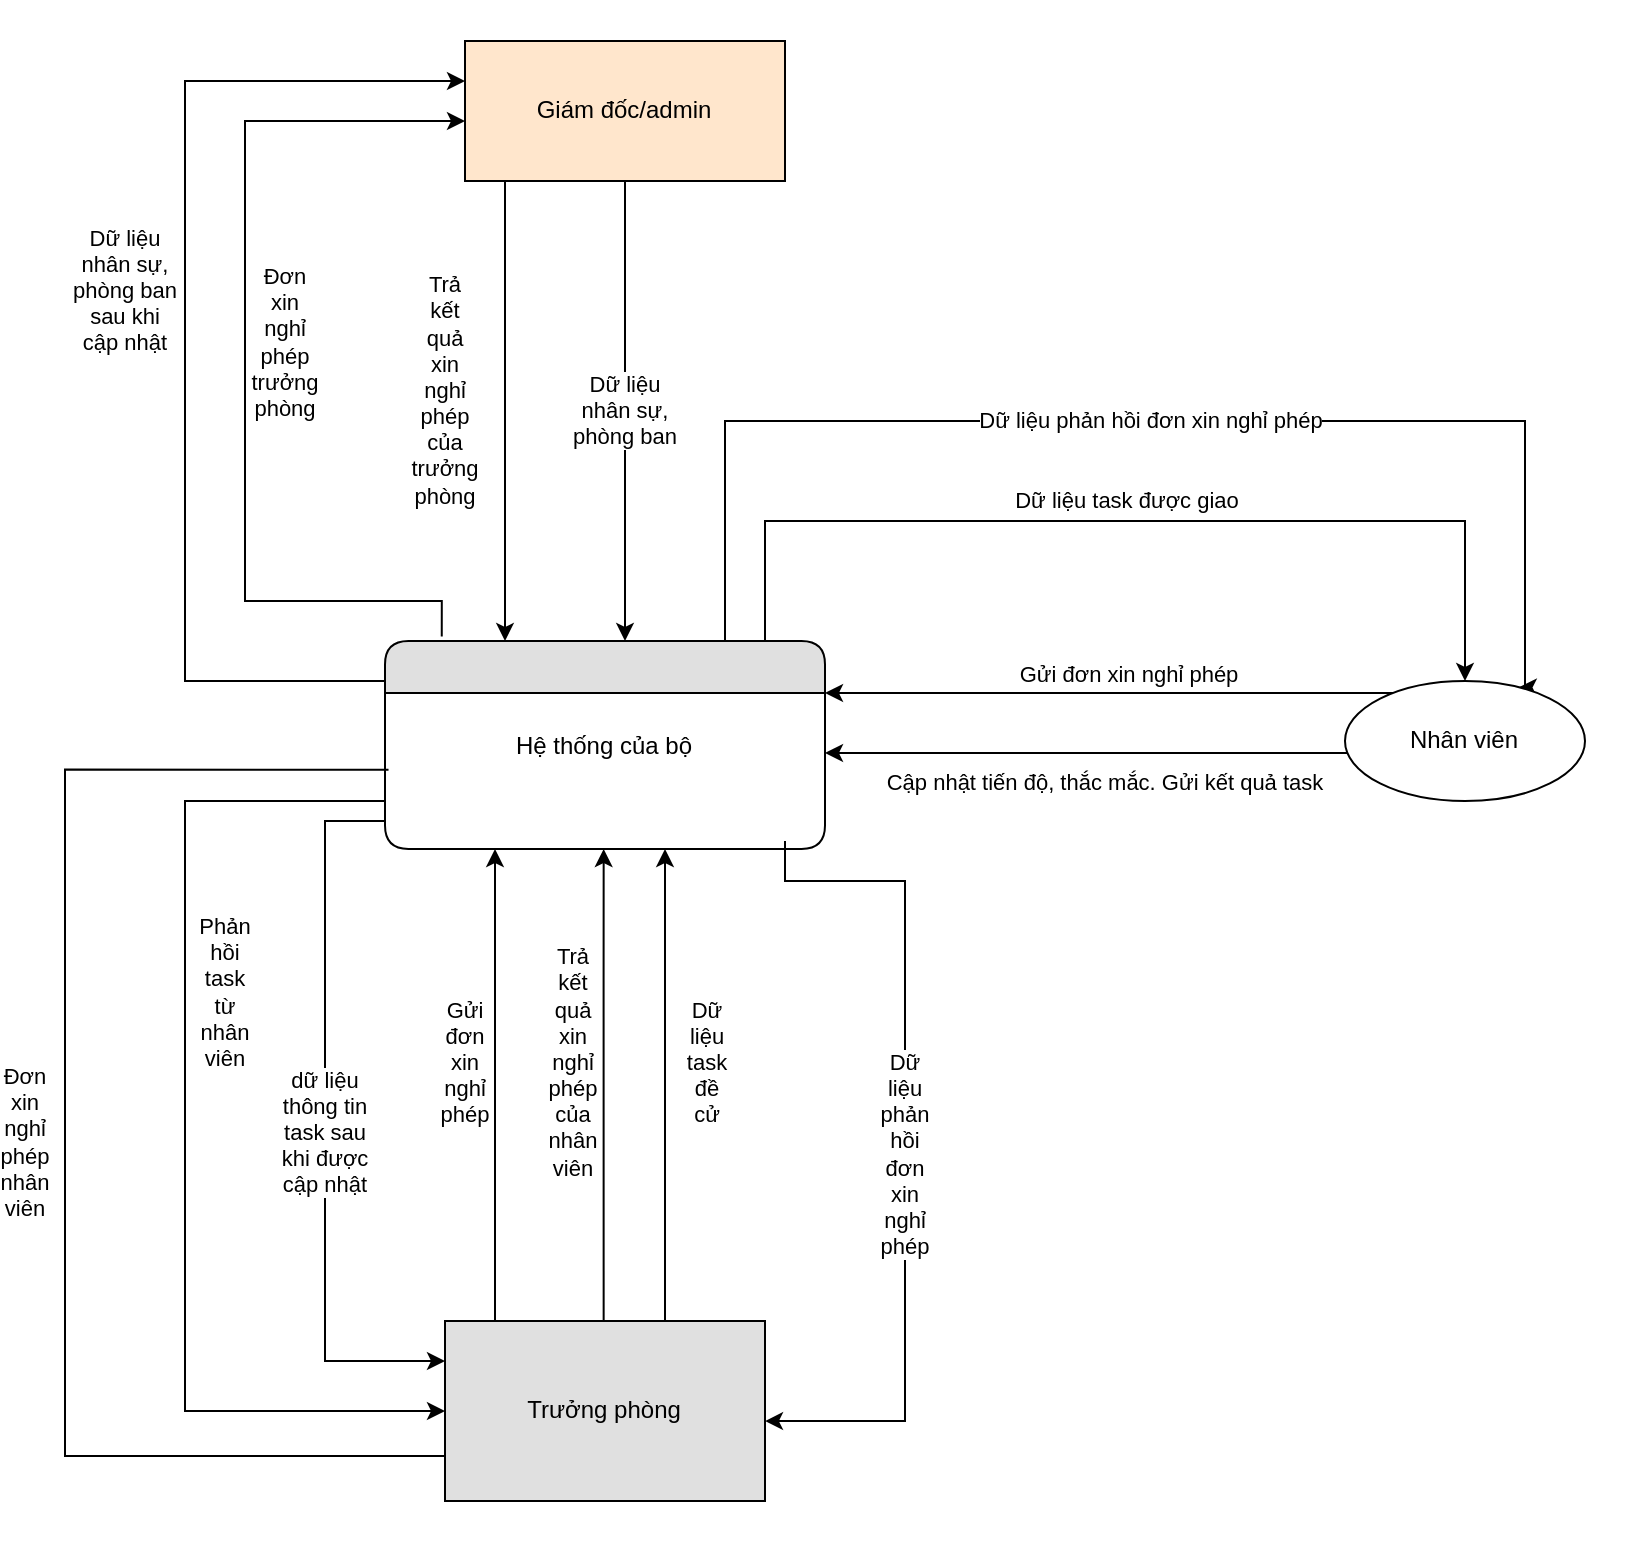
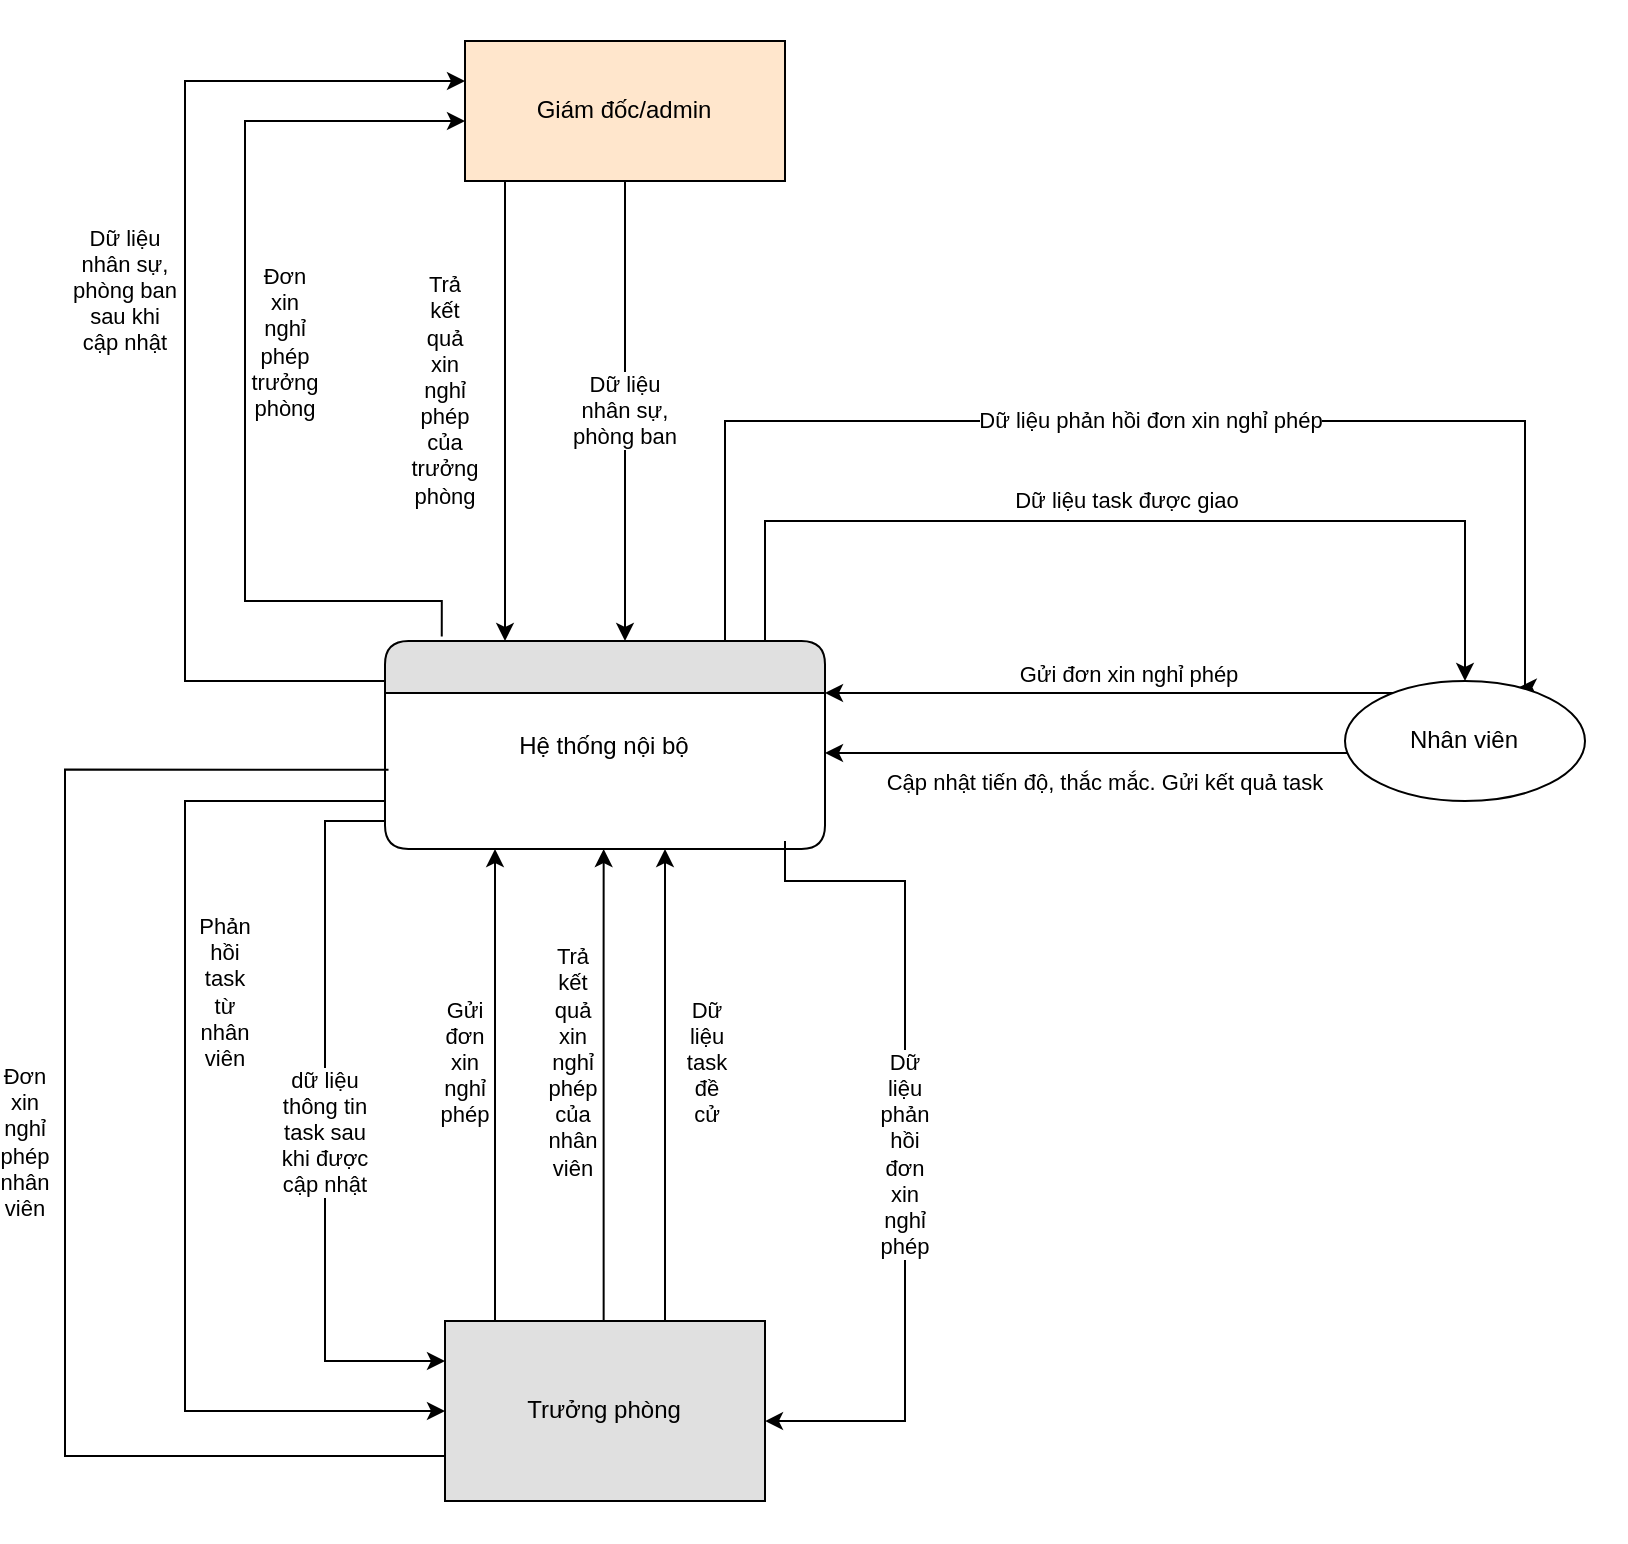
node "Hệ thống của bộ": label "Hệ thống của bộ" -> "Hệ thống nội bộ"
